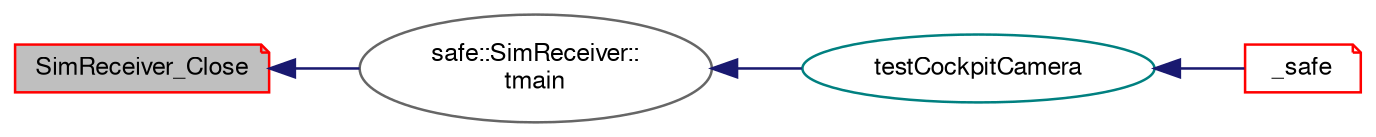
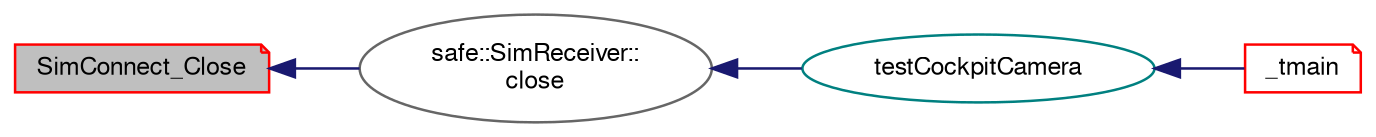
node "SimReceiver_Close": label "SimReceiver_Close" -> "SimConnect_Close"
node "safe::SimReceiver:: tmain": label "safe::SimReceiver:: tmain" -> "safe::SimReceiver:: close"
node "_safe": label "_safe" -> "_tmain"
